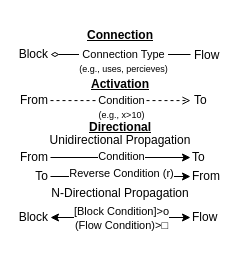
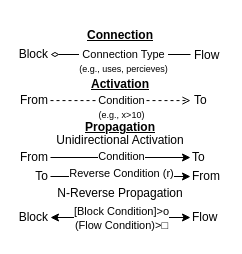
node "Directional": label "Directional" -> "Propagation"
node "Unidirectional Propagation": label "Unidirectional Propagation" -> "Unidirectional Activation"
node "N-Directional Propagation": label "N-Directional Propagation" -> "N-Reverse Propagation"
